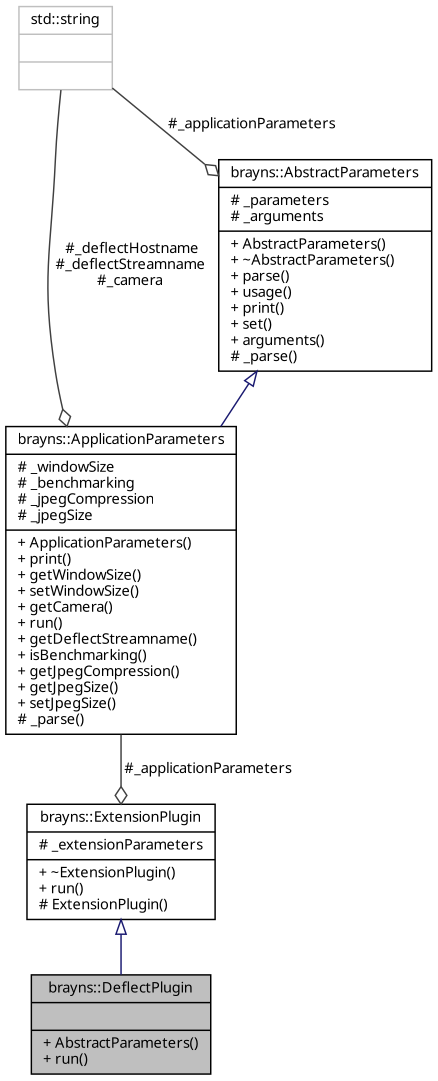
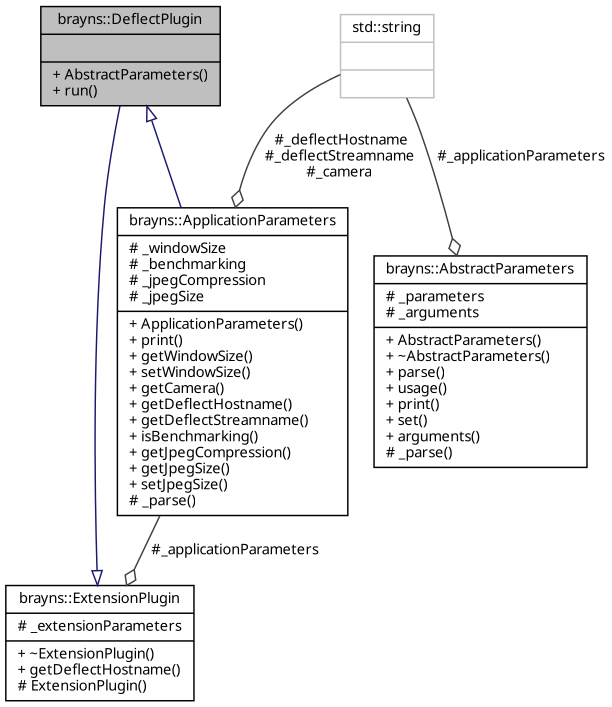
edge "brayns::ApplicationParameters" -> "brayns::AbstractParameters": now "brayns::ApplicationParameters" -> "brayns::DeflectPlugin"
node "brayns::ApplicationParameters": text "+ run()" -> "+ getDeflectHostname()"
node "brayns::ExtensionPlugin": text "+ run()" -> "+ getDeflectHostname()"
